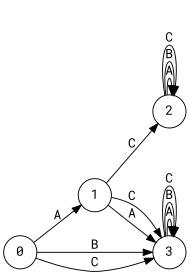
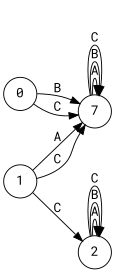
edge "0" -> "1": removed, label "A"
node "3": label "3" -> "7"
